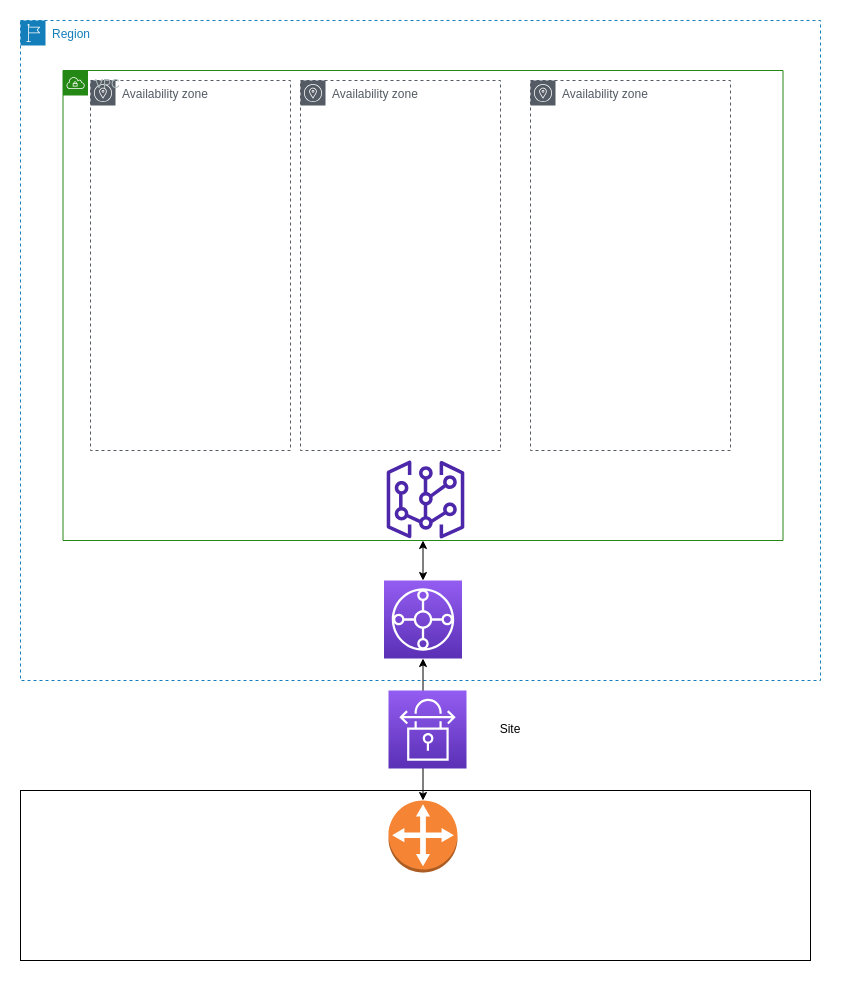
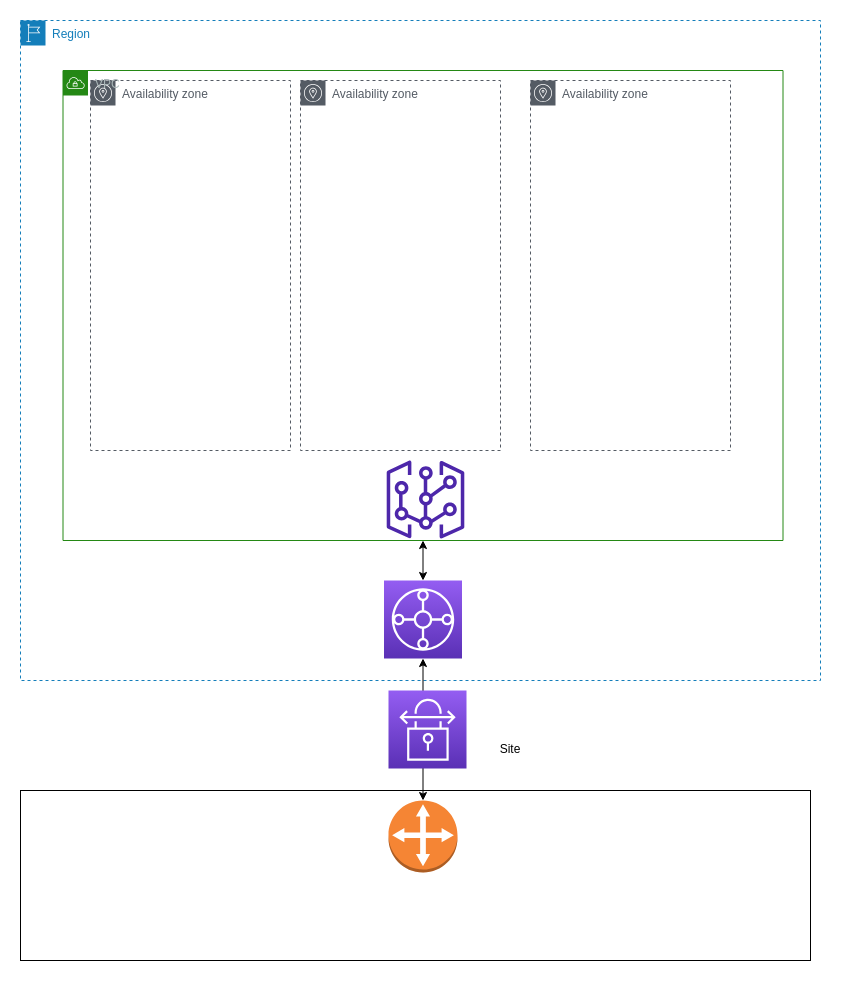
node "Site": moved (511, 730) -> (511, 750)
